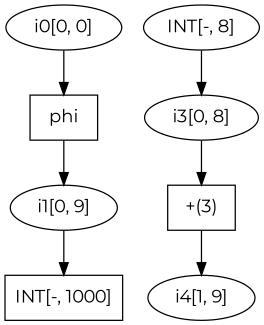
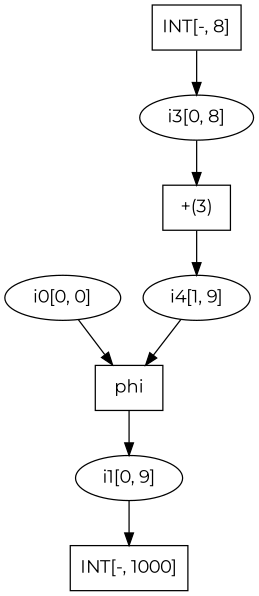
node "INT[-, 8]": shape ellipse -> box
edge "i4[1, 9]" -> "phi": added
